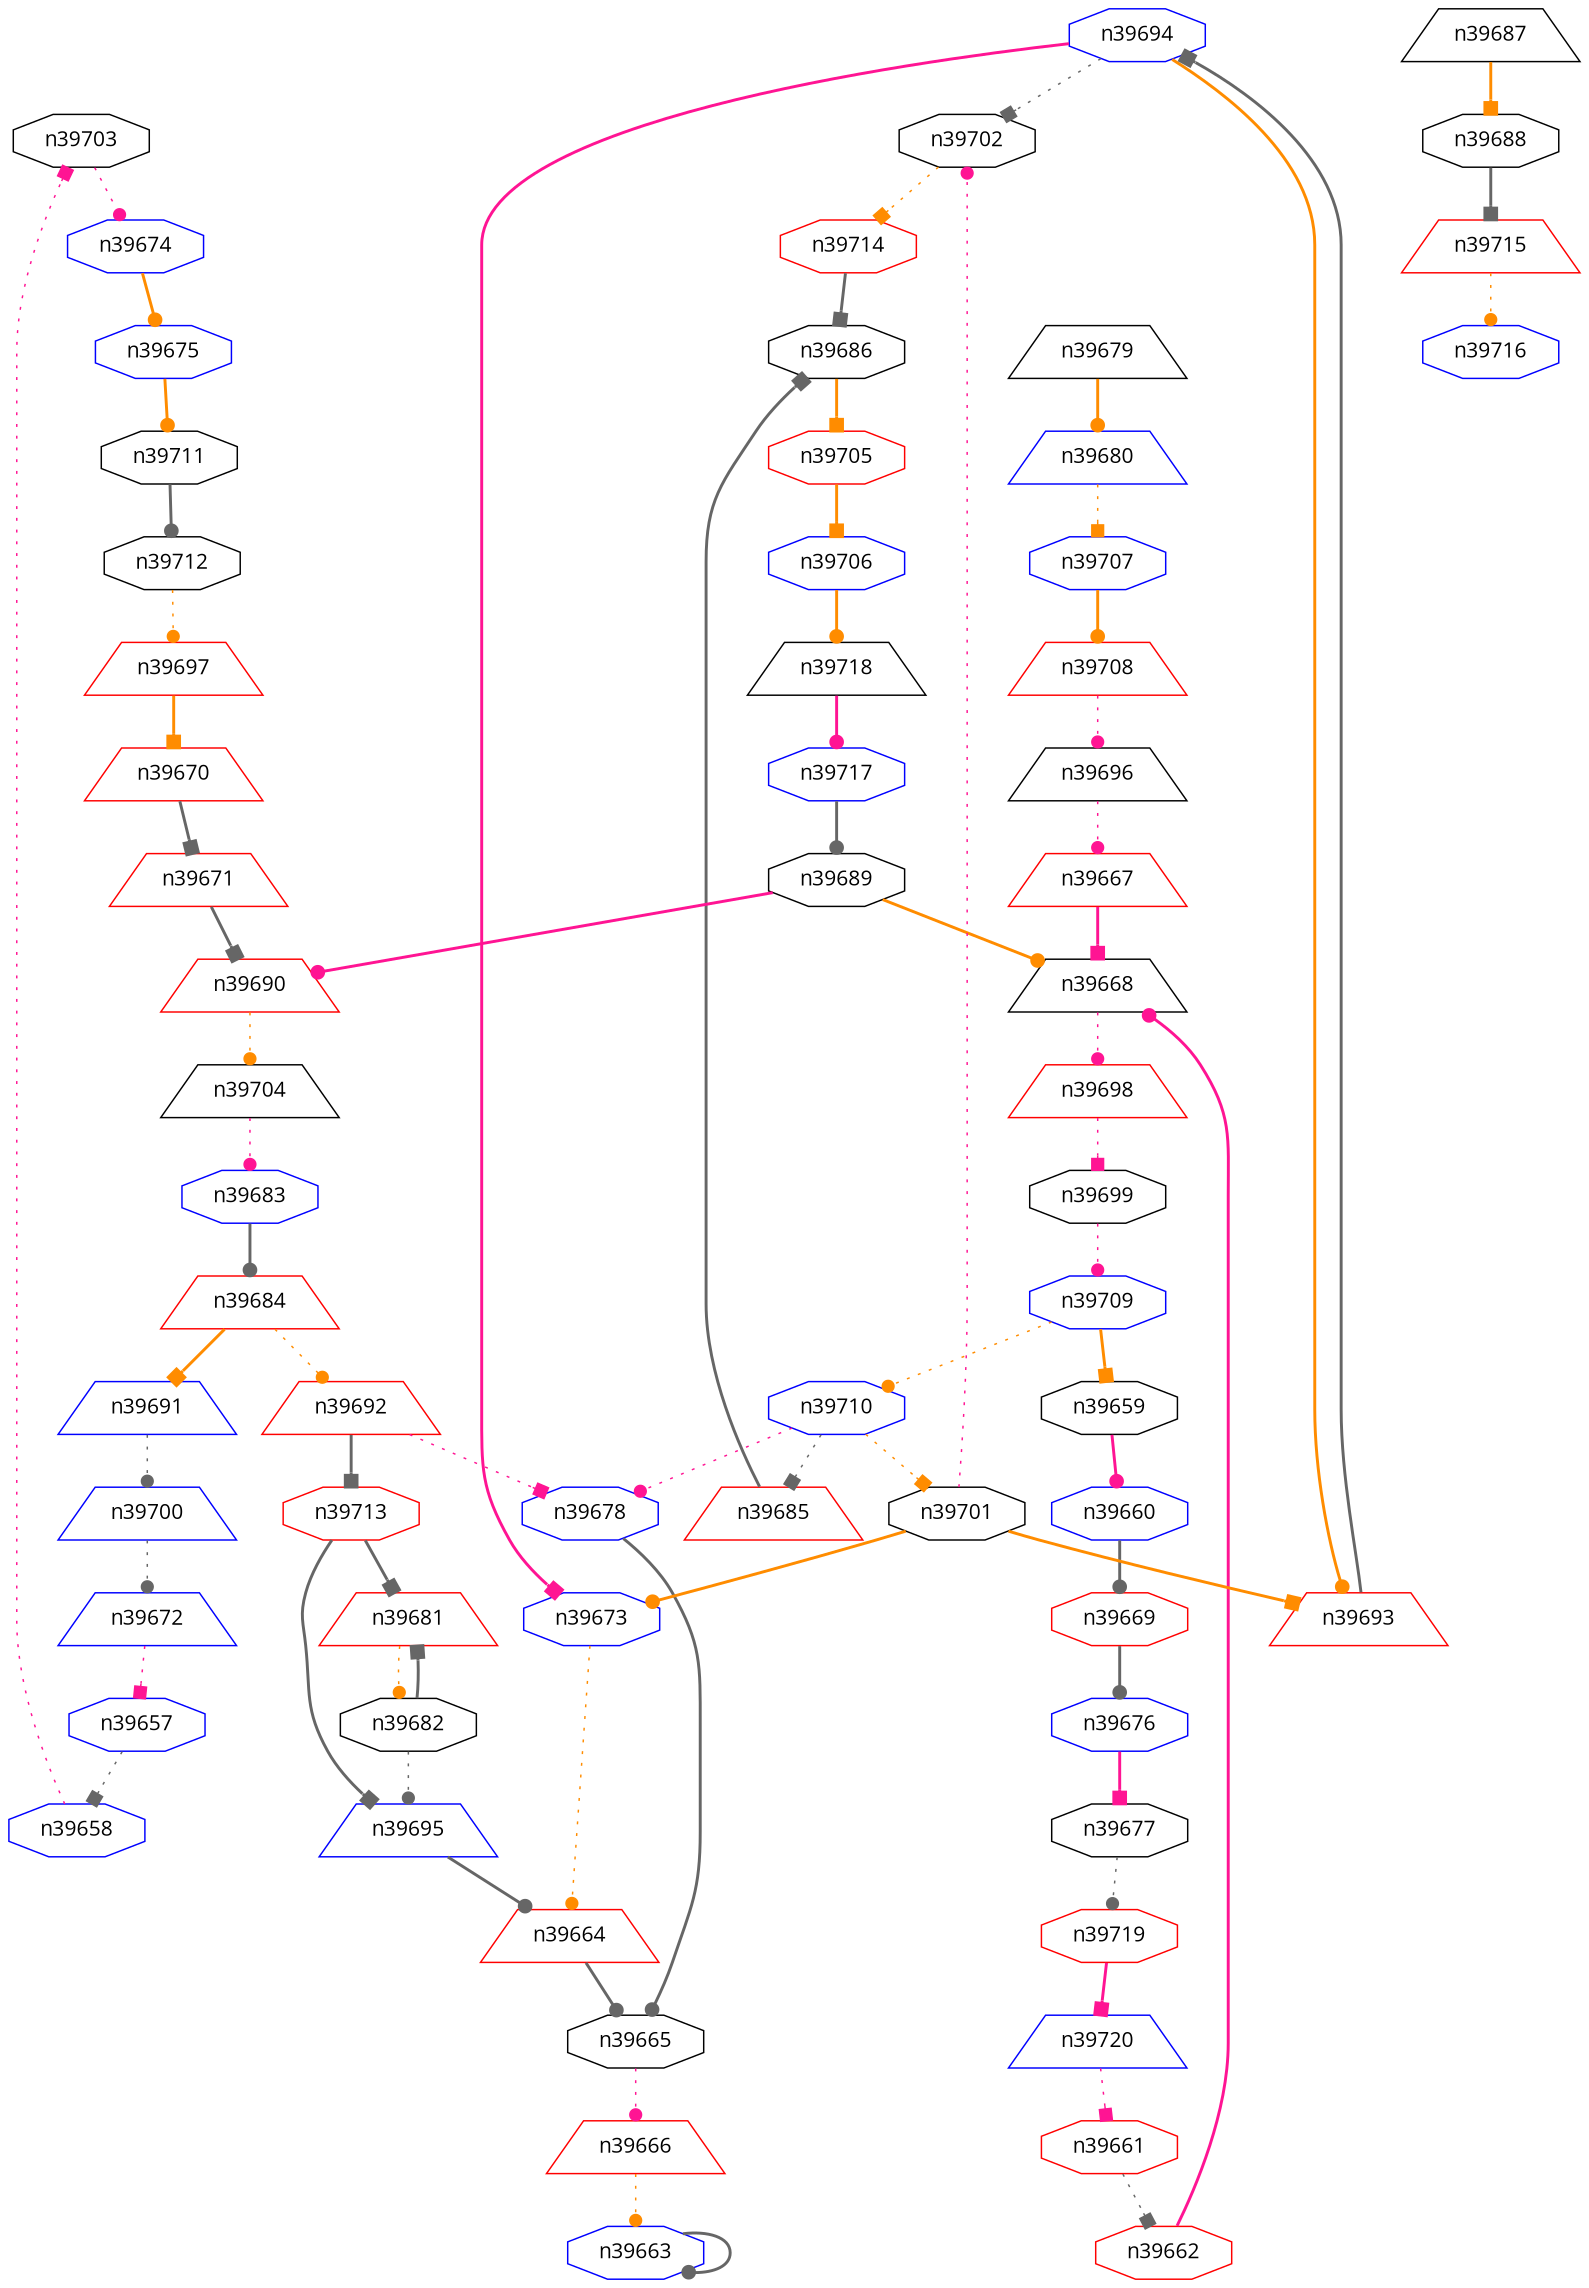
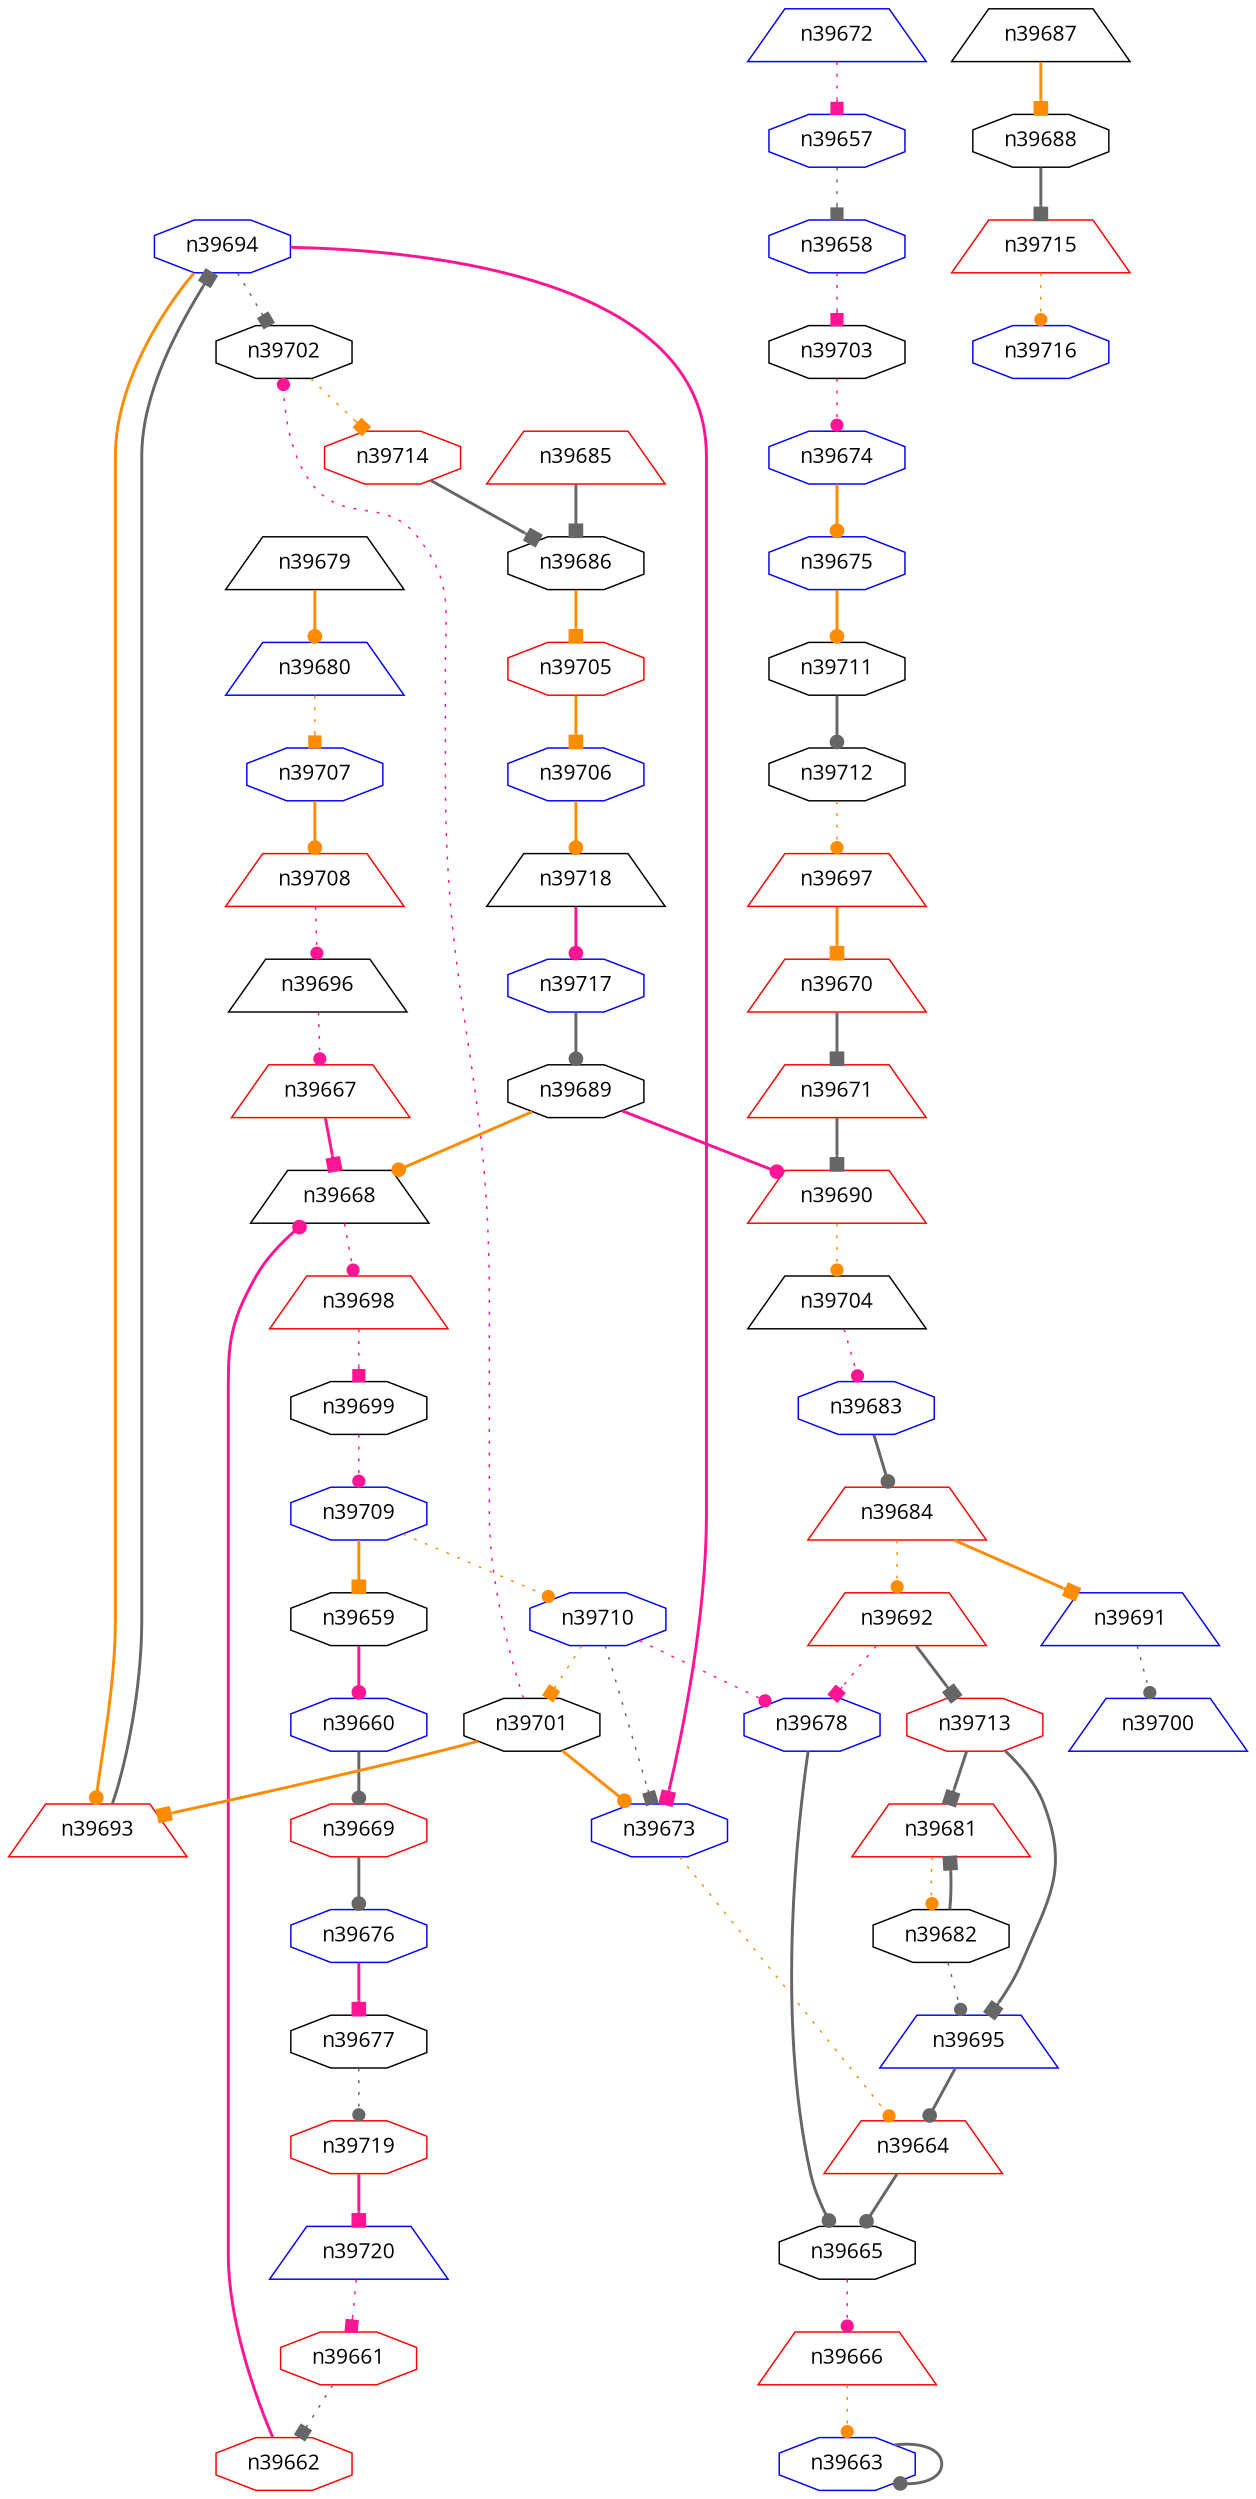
edge "n39710" -> "n39685": now "n39710" -> "n39673"
edge "n39700" -> "n39672": removed
